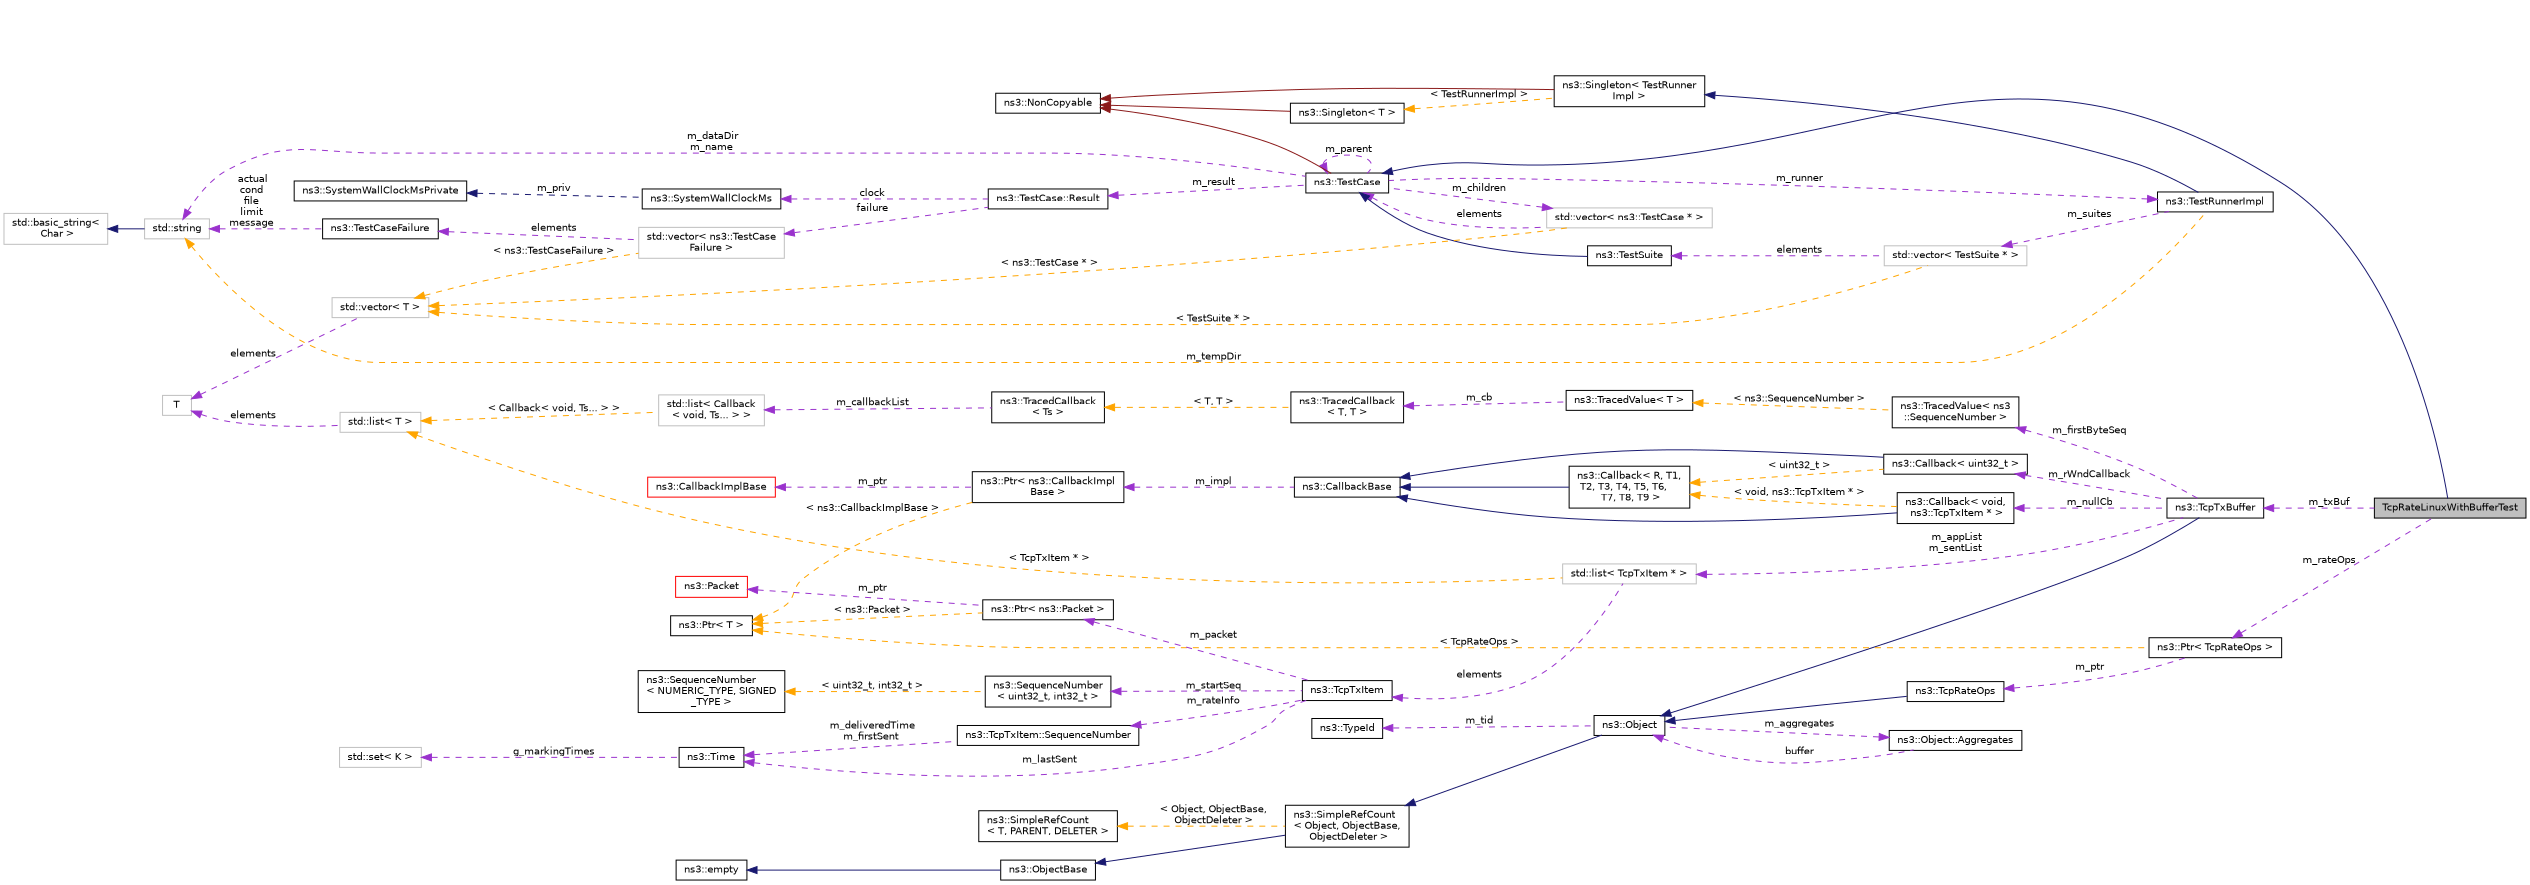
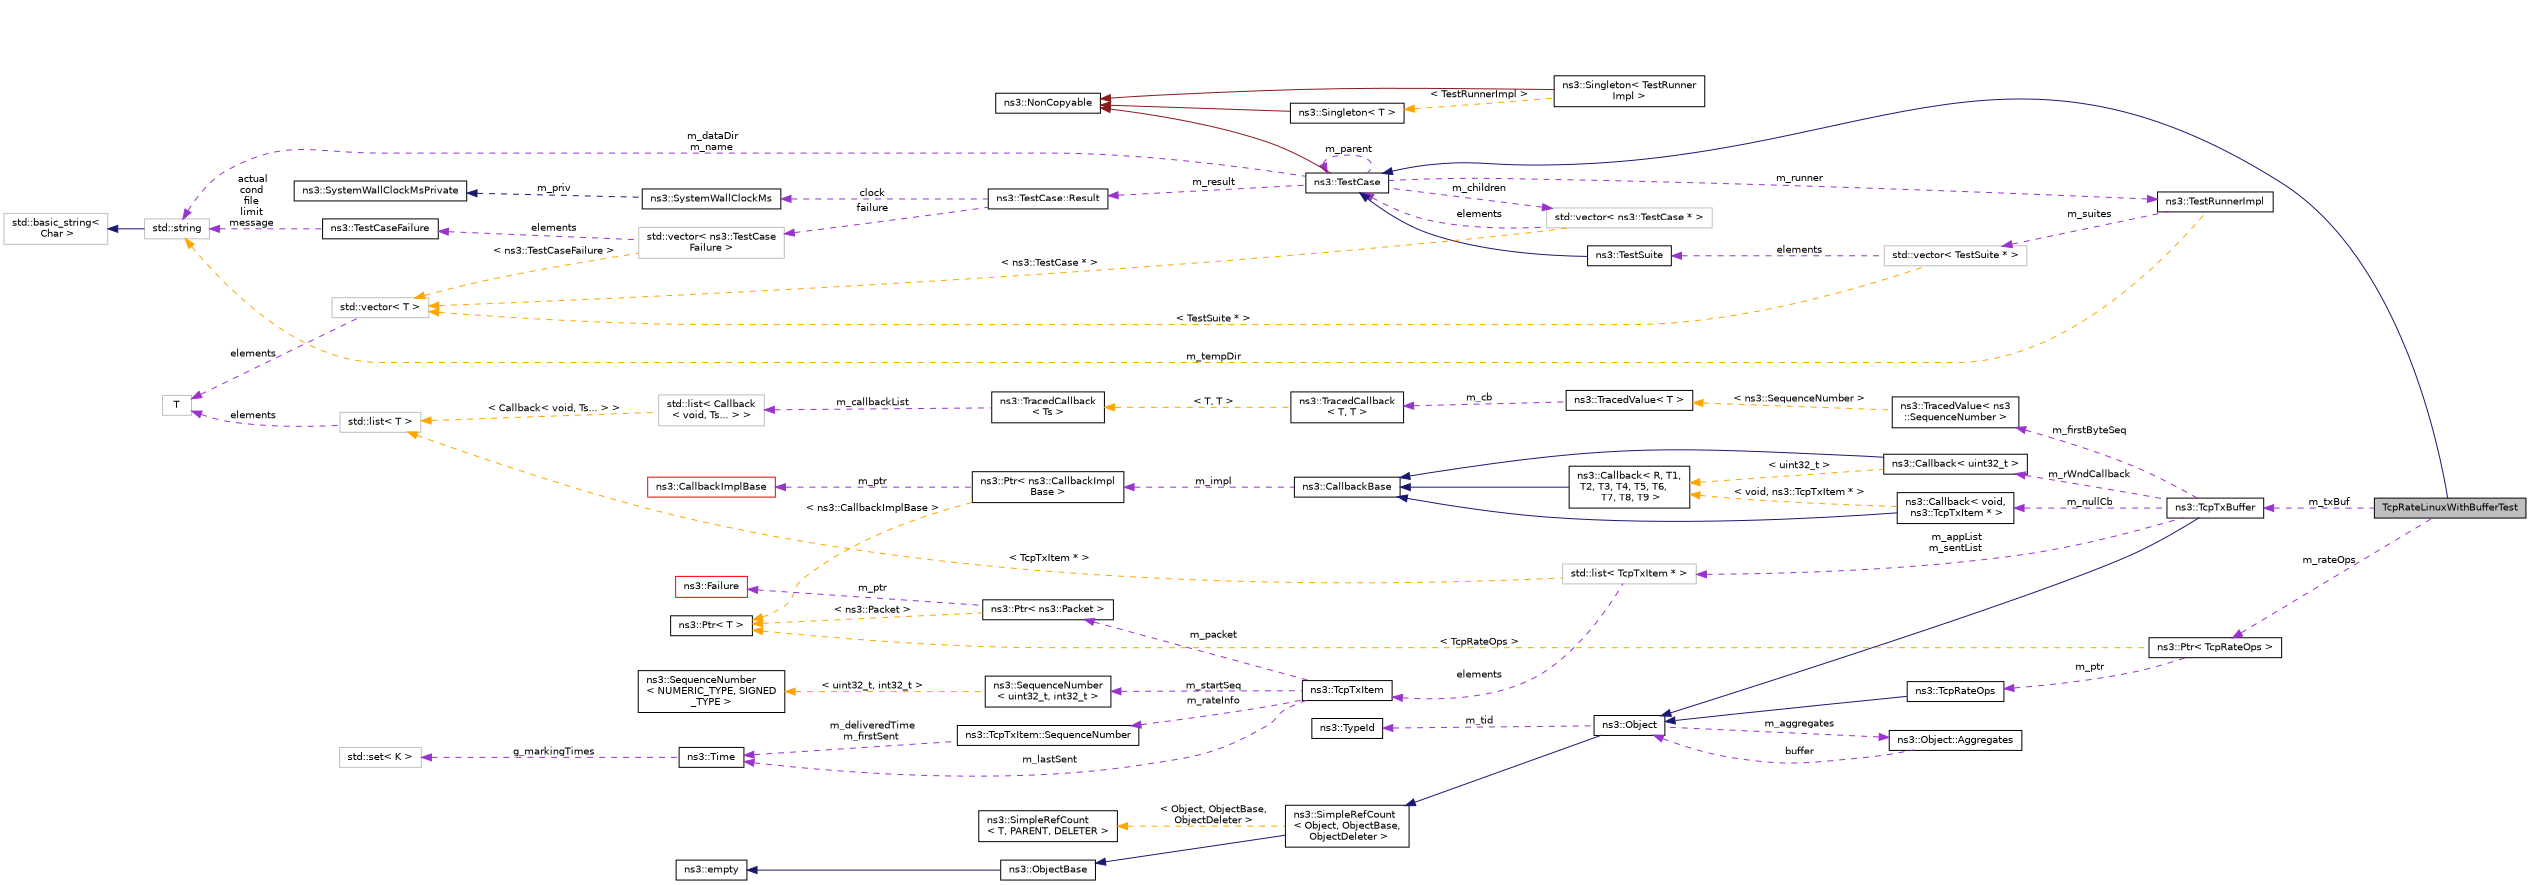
edge "ns3::TestRunnerImpl" -> "ns3::Singleton< TestRunner Impl >": removed
node "ns3::Packet": label "ns3::Packet" -> "ns3::Failure"
